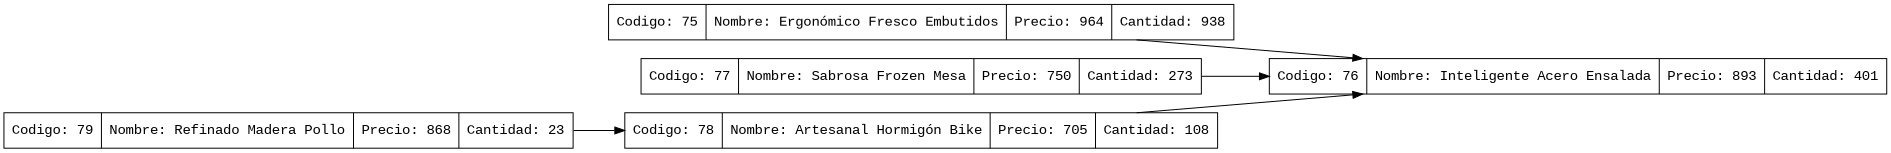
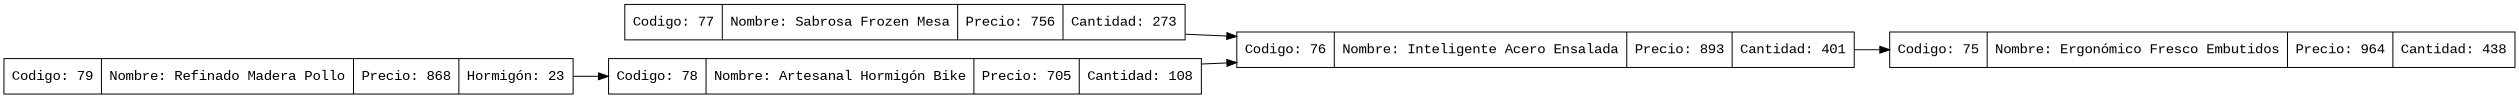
node "Codigo: 75": text "Cantidad: 938" -> "Cantidad: 438"
edge "Codigo: 75" -> "Codigo: 76": reversed
node "Codigo: 77": text "Precio: 750" -> "Precio: 756"
node "Codigo: 79": text "Cantidad: 23" -> "Hormigón: 23"
